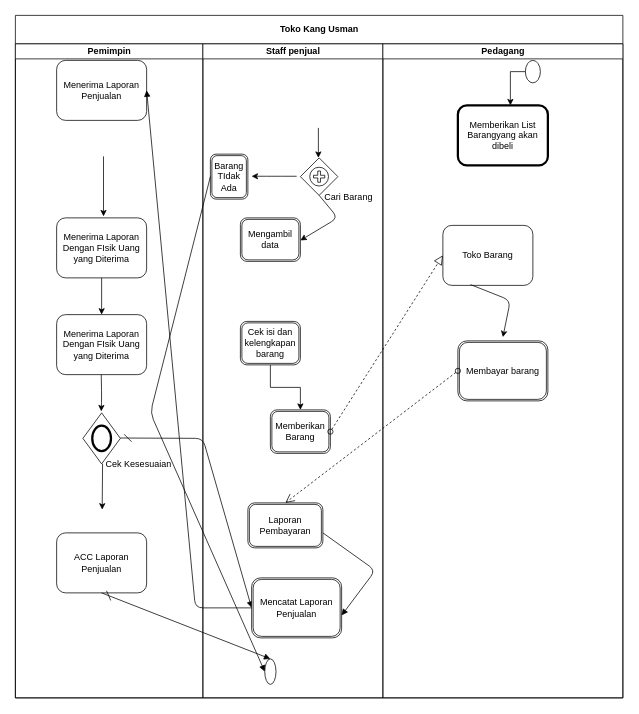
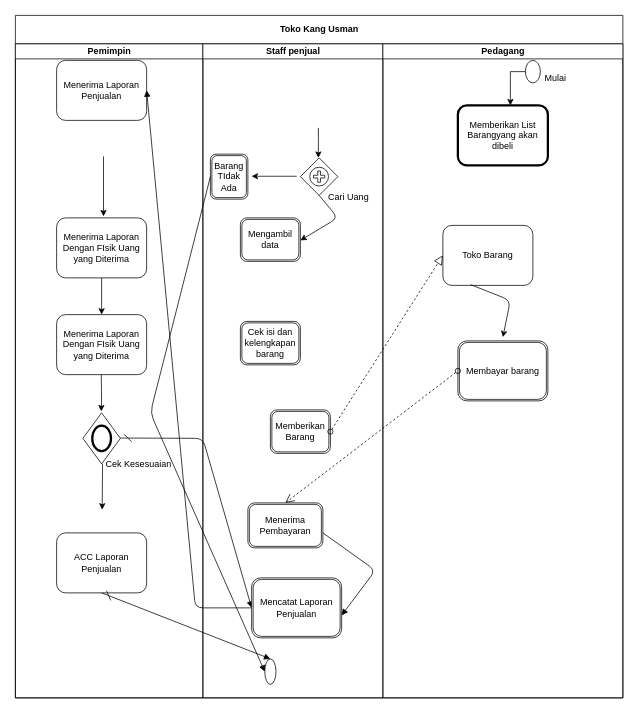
node "Mulai": added
node "Cari Barang": label "Cari Barang" -> "Cari Uang"
edge "Cek isi dan kelengkapan barang" -> "Memberikan Barang": removed
node "Laporan Pembayaran": label "Laporan Pembayaran" -> "Menerima Pembayaran"
